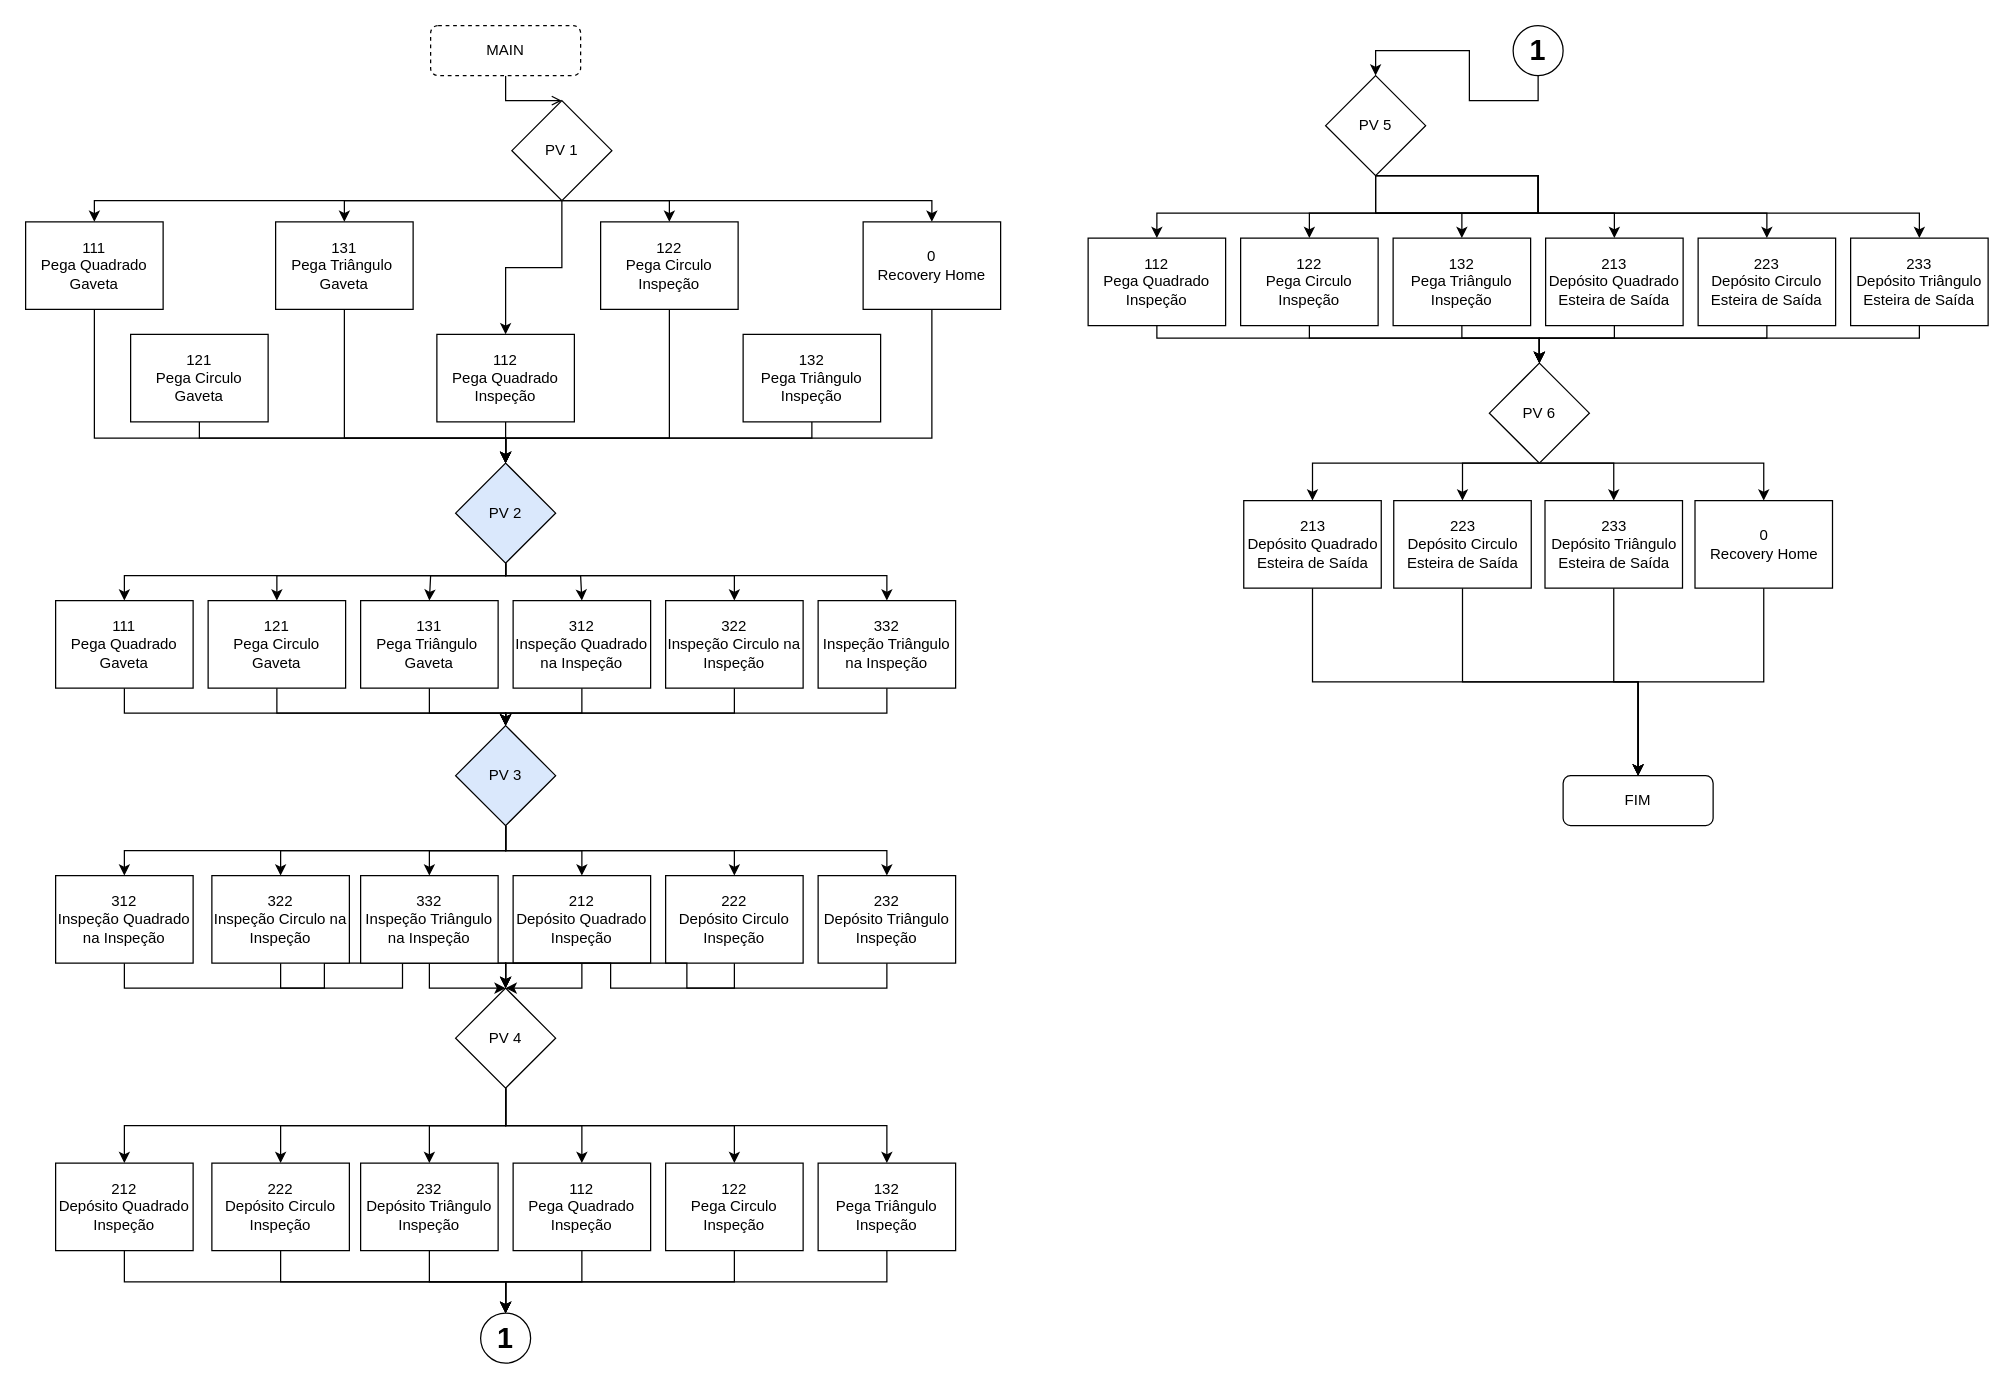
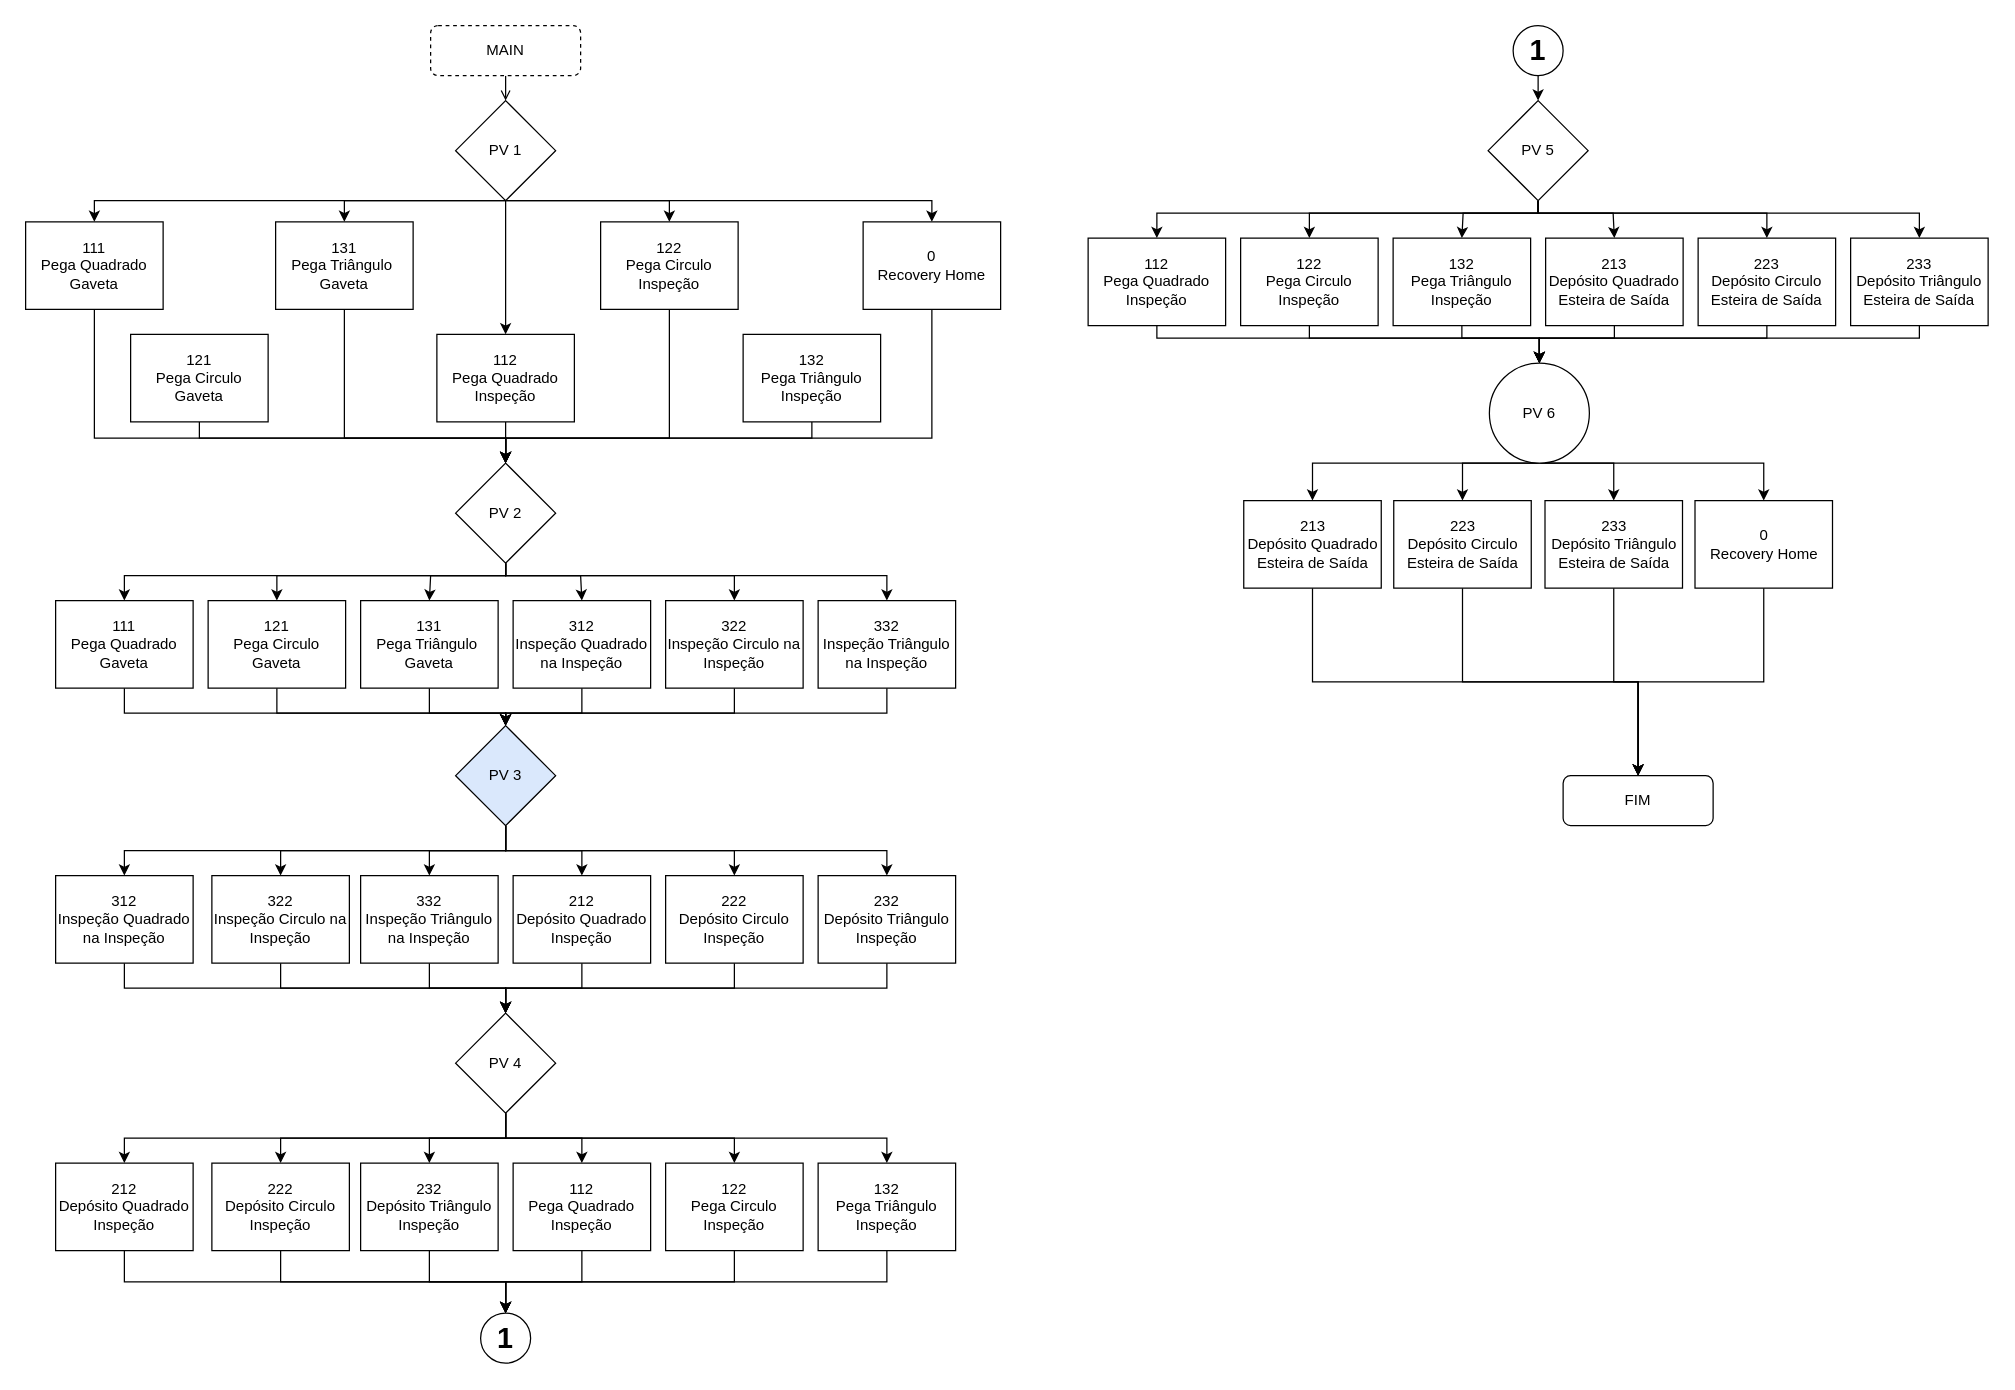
node "PV 5": moved (1376, 126) -> (1538, 151)
node "PV 1": moved (562, 151) -> (506, 151)
node "PV 6": shape diamond -> ellipse
node "PV 2": fillcolor #dae8fc -> #ffffff
node "PV 4": moved (506, 1038) -> (506, 1063)
